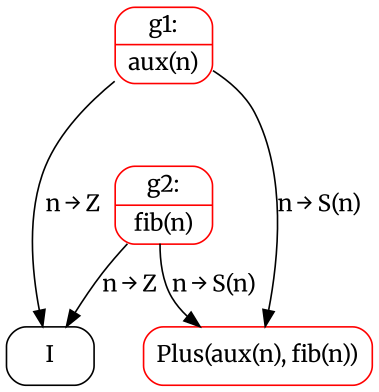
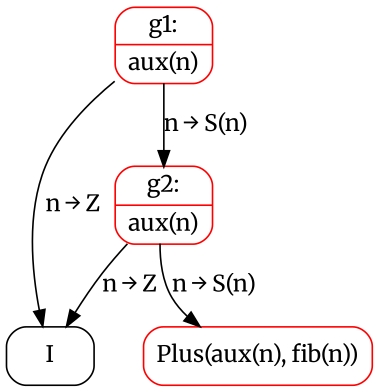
edge "g1:" -> "Plus(aux(n), fib(n))": now "g1:" -> "g2:"
node "g2:": text "fib(n)" -> "aux(n)"
